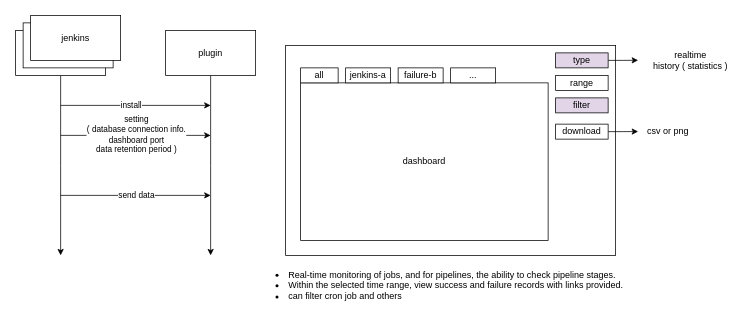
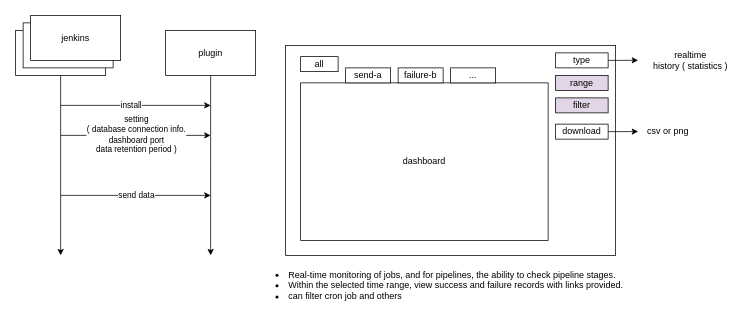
node "type": fillcolor #e1d5e7 -> #ffffff
node "all": moved (319, 75) -> (319, 64)
node "jenkins-a": label "jenkins-a" -> "send-a"
node "range": fillcolor #ffffff -> #e1d5e7
